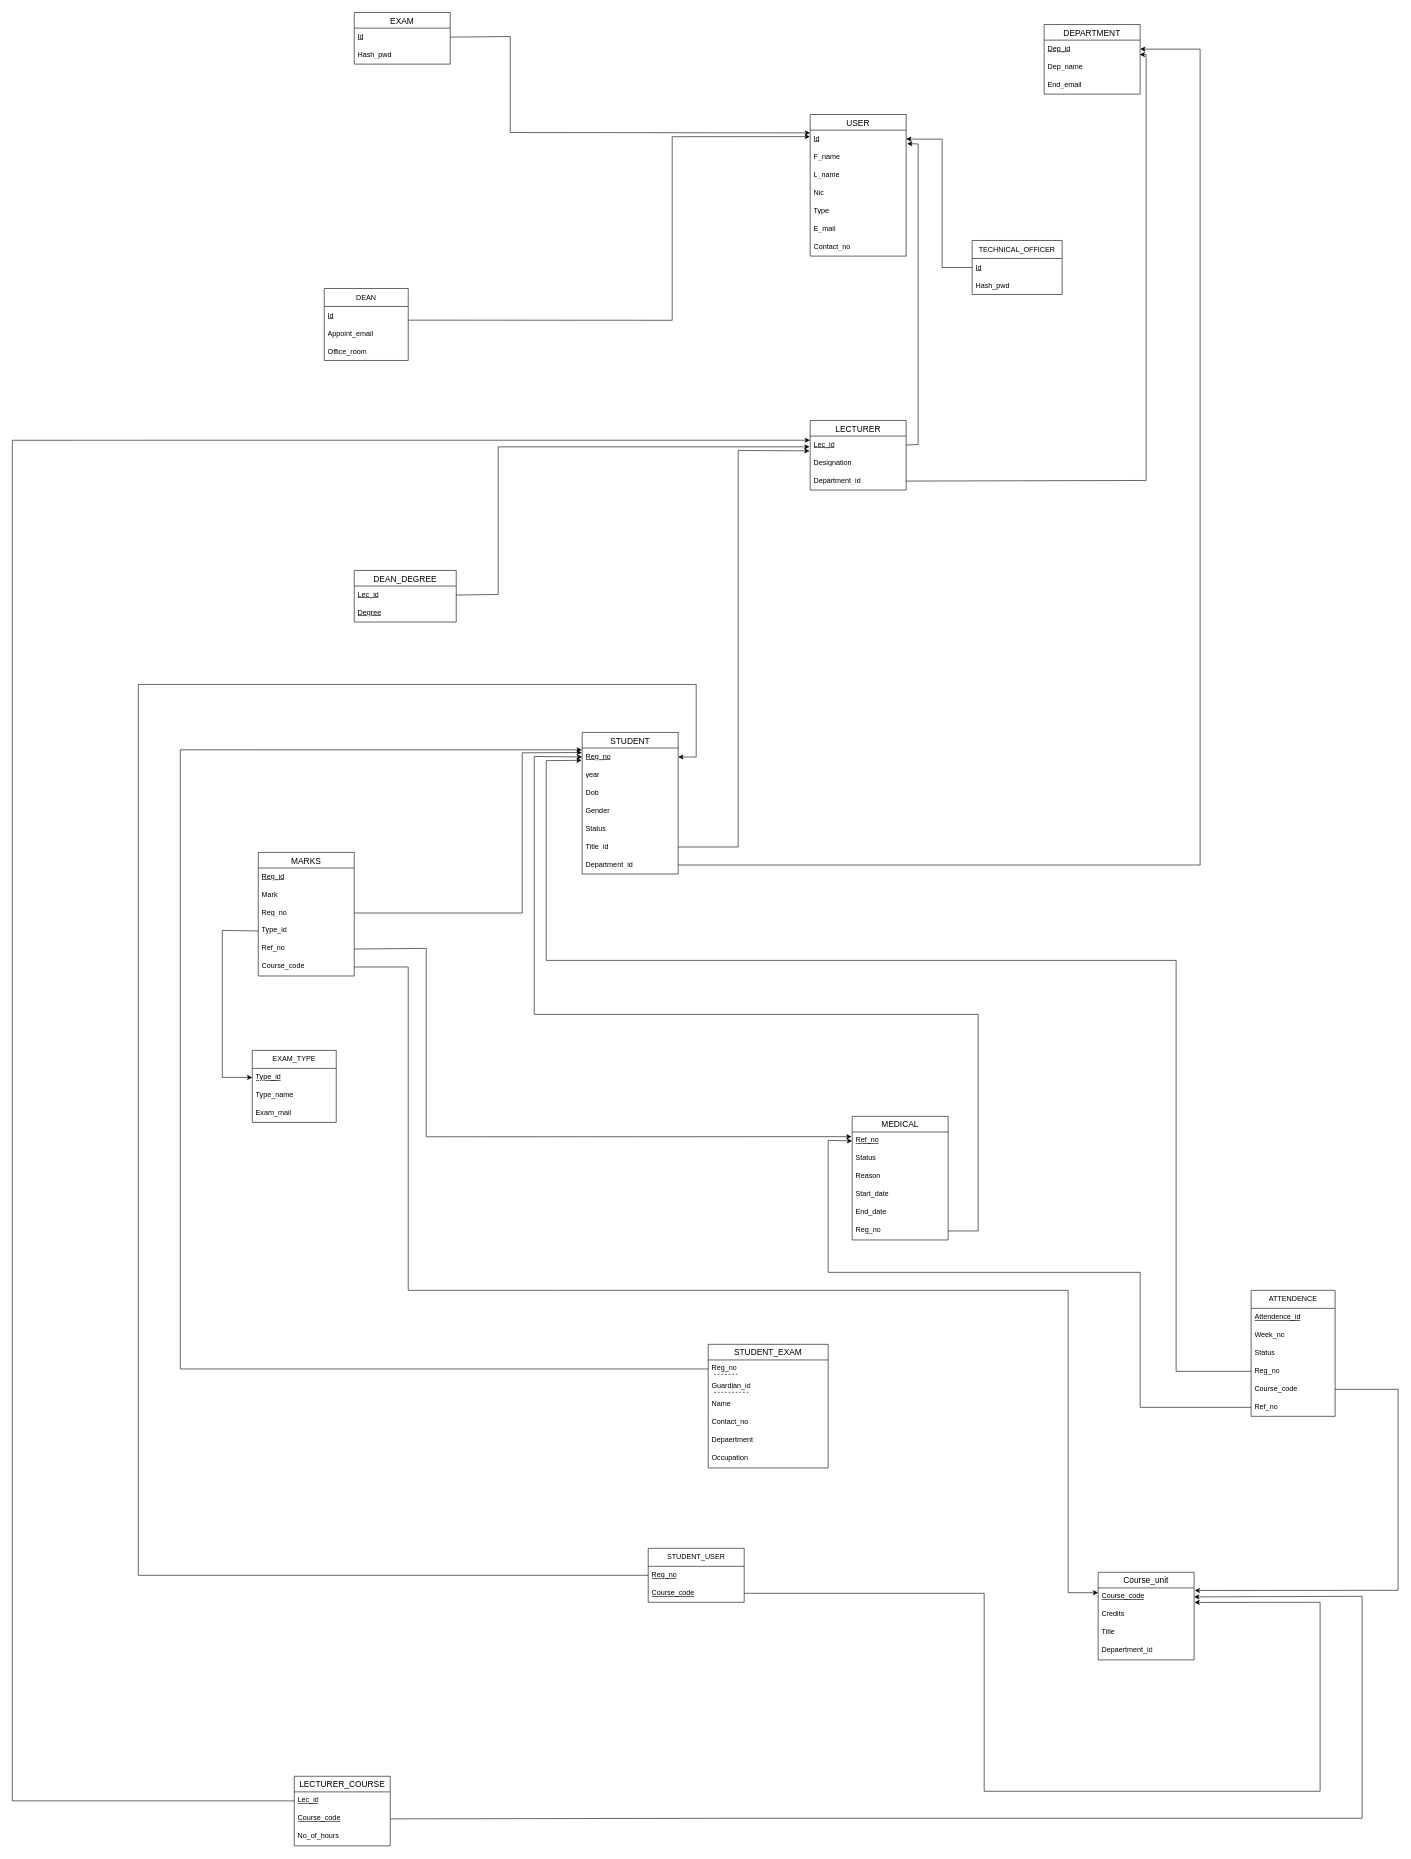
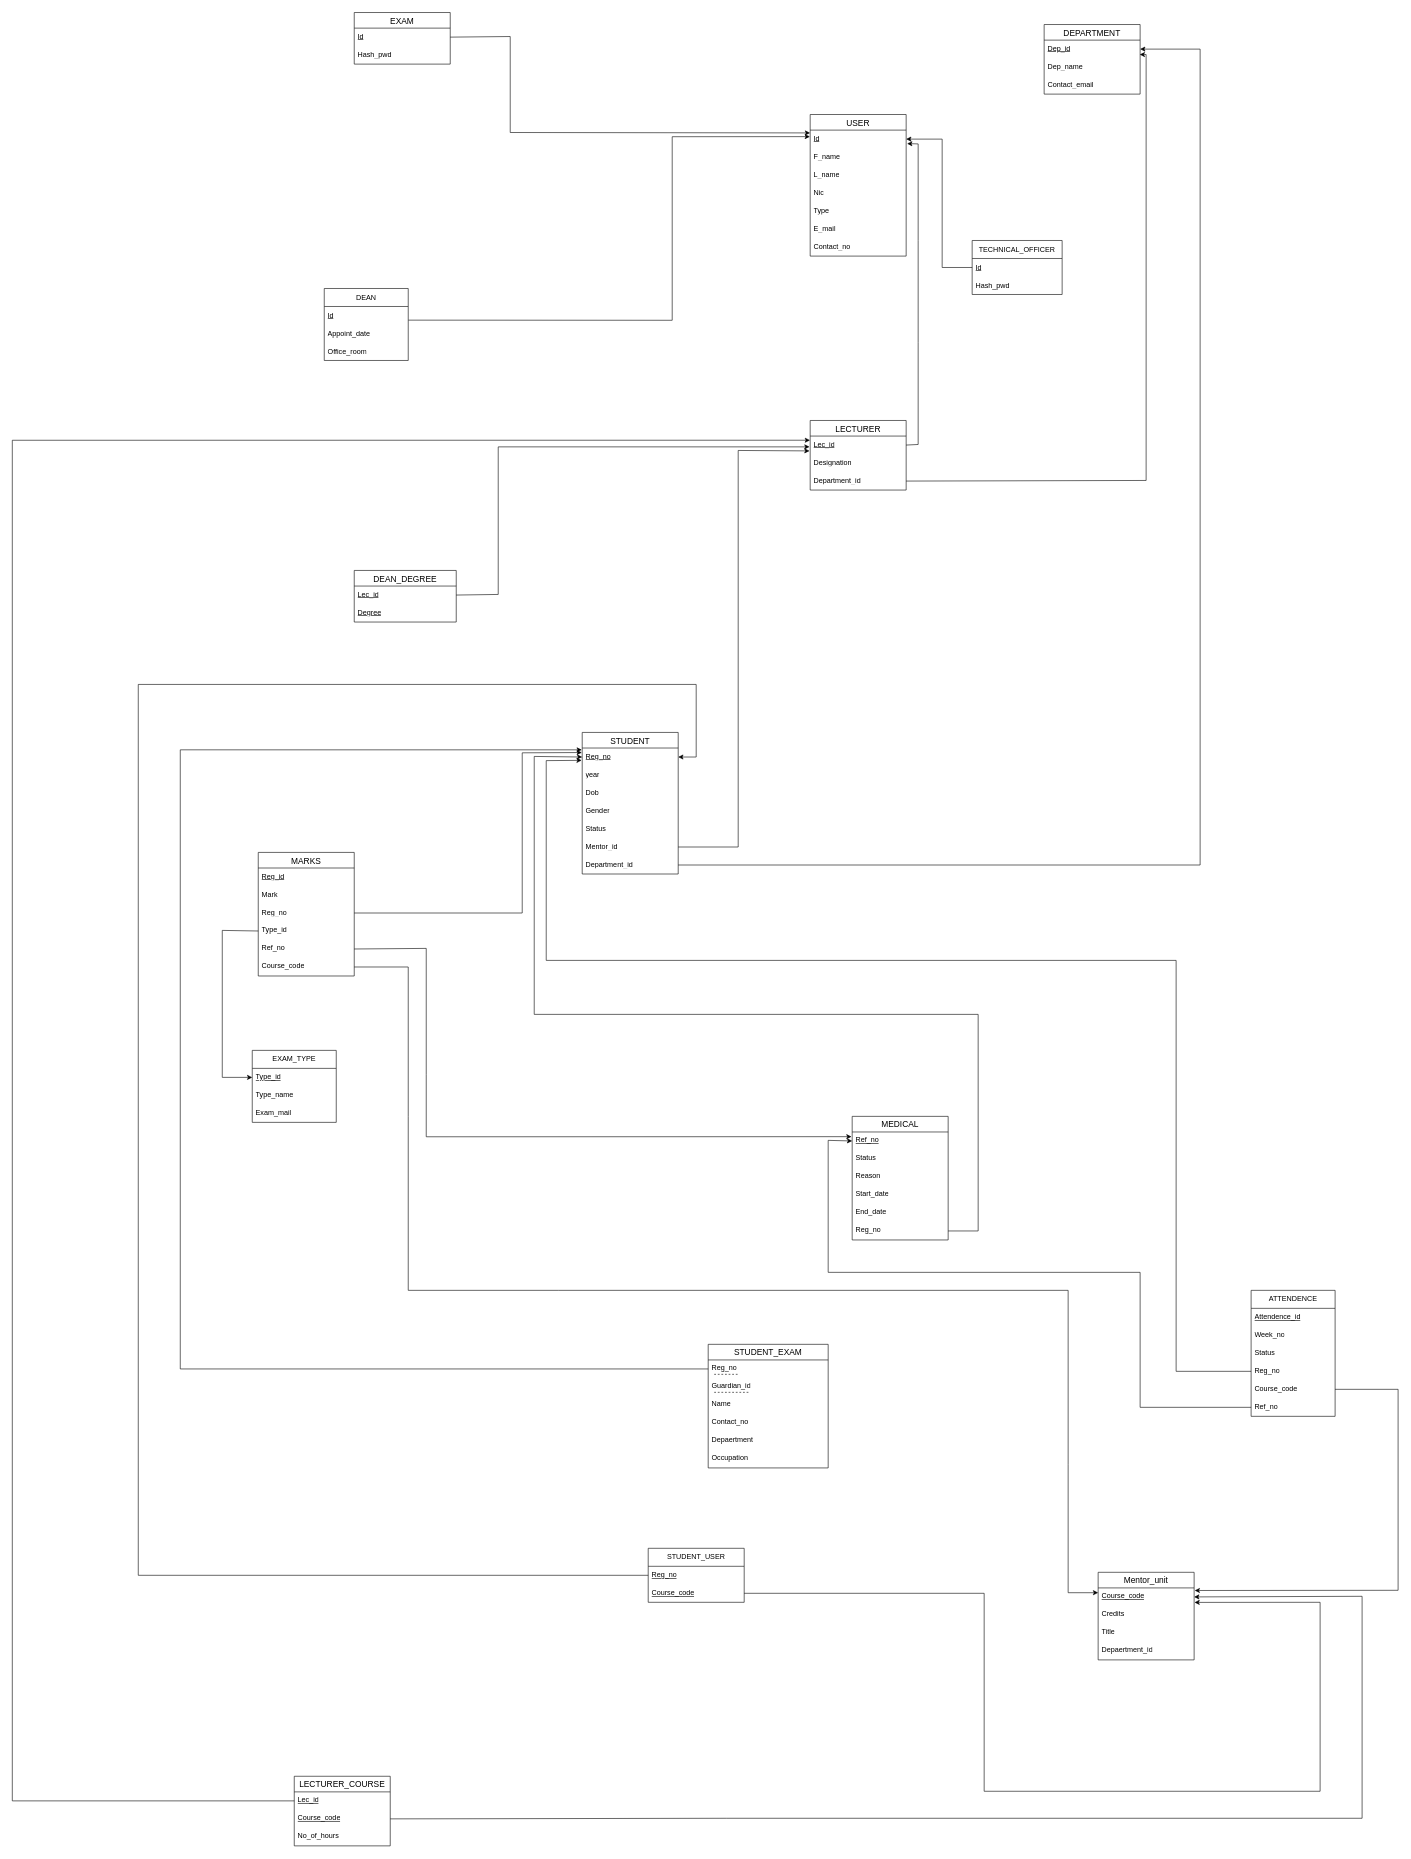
node "End_email": label "End_email" -> "Contact_email"
node "Appoint_email": label "Appoint_email" -> "Appoint_date"
node "Title_id": label "Title_id" -> "Mentor_id"
node "Course_unit": label "Course_unit" -> "Mentor_unit"
